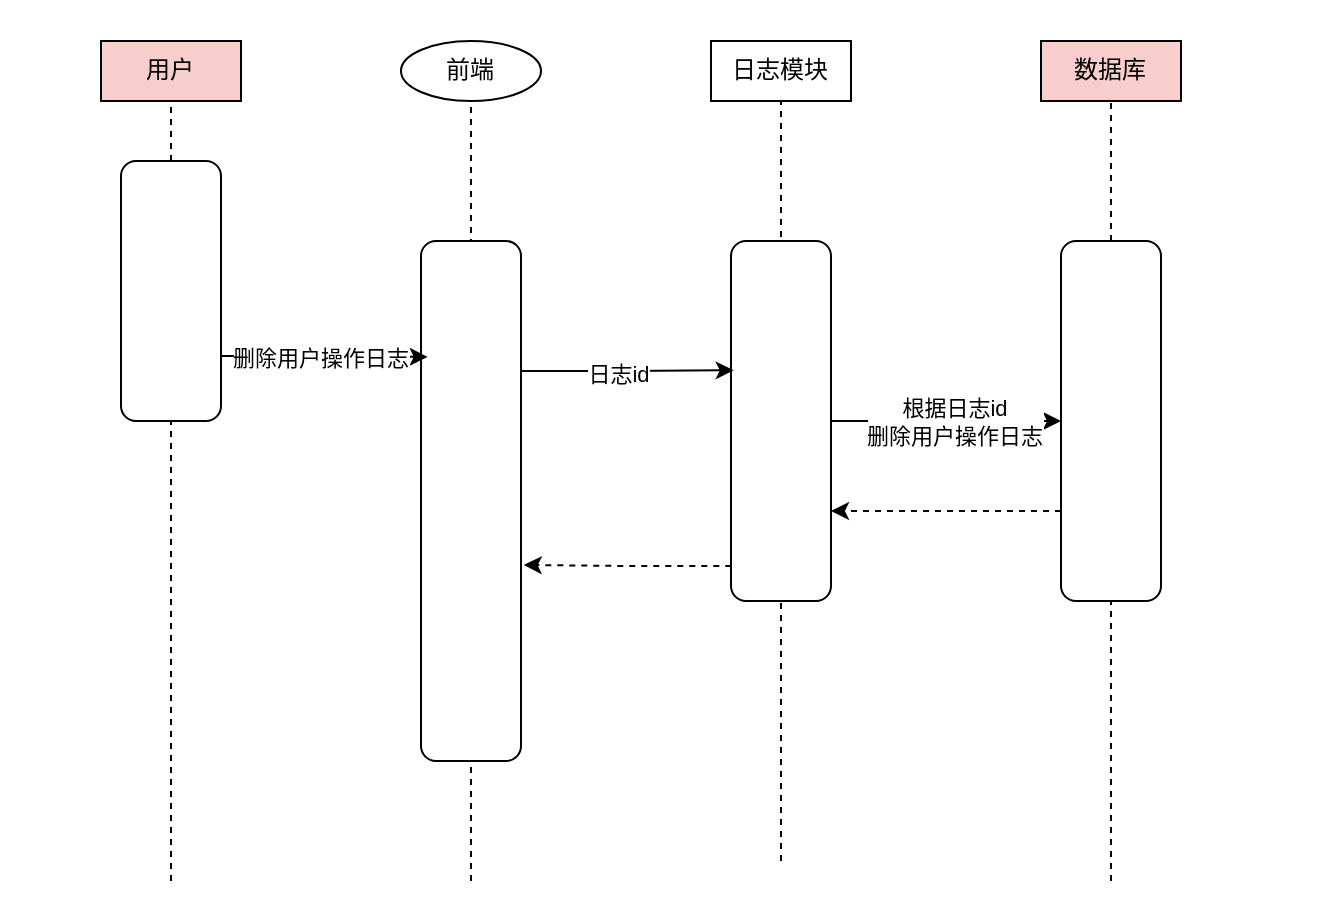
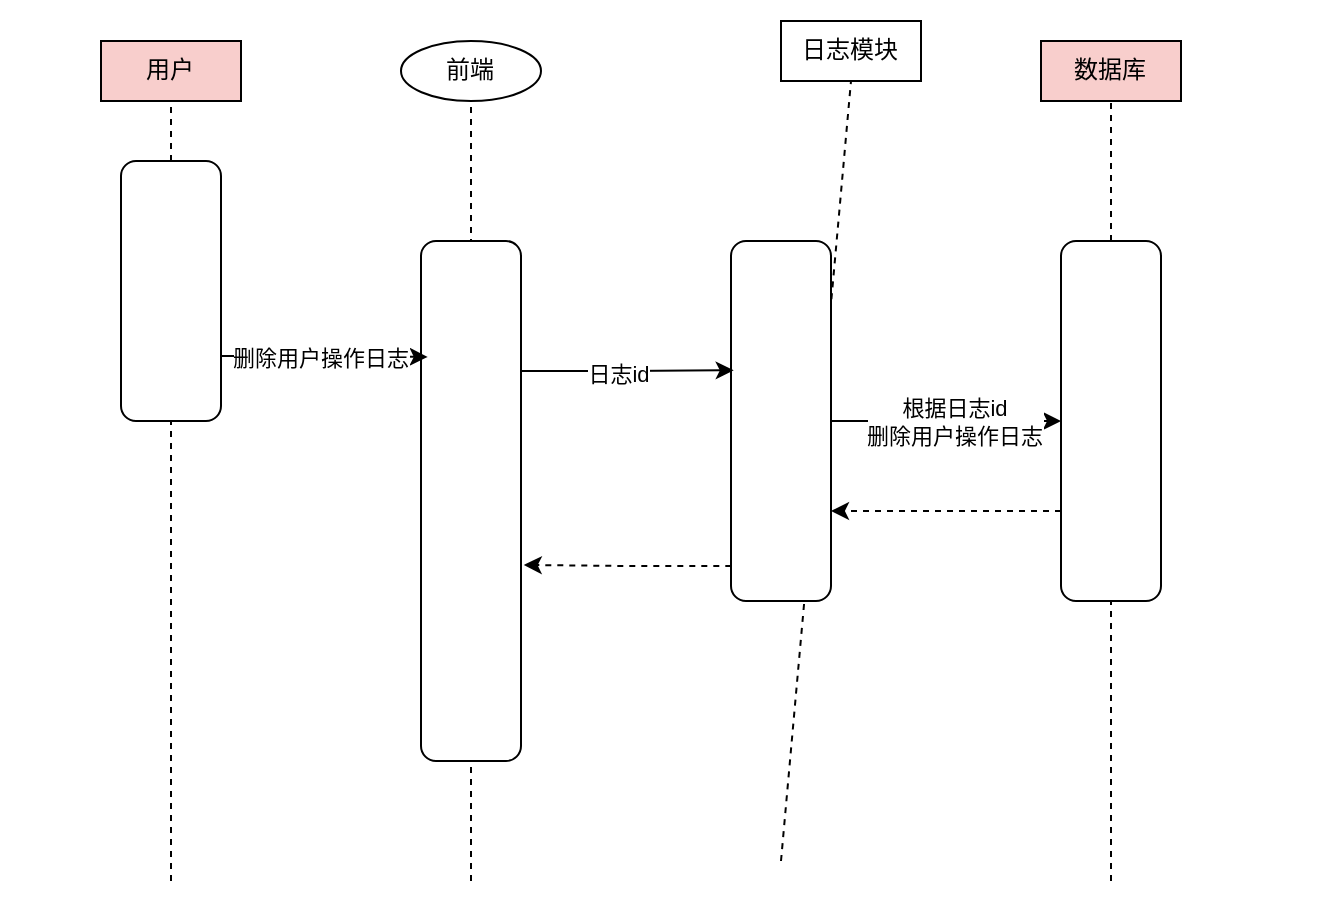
node "日志模块": moved (781, 71) -> (851, 51)
